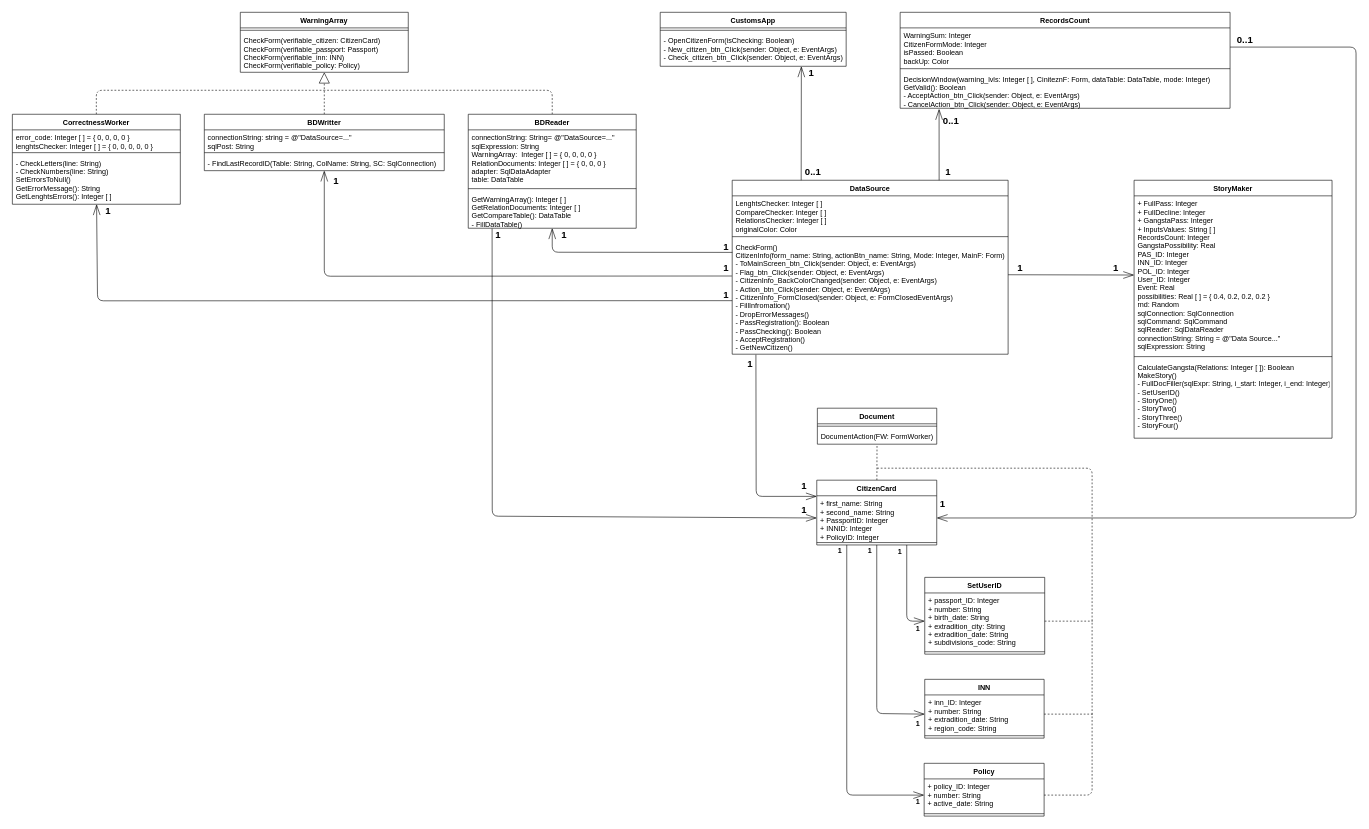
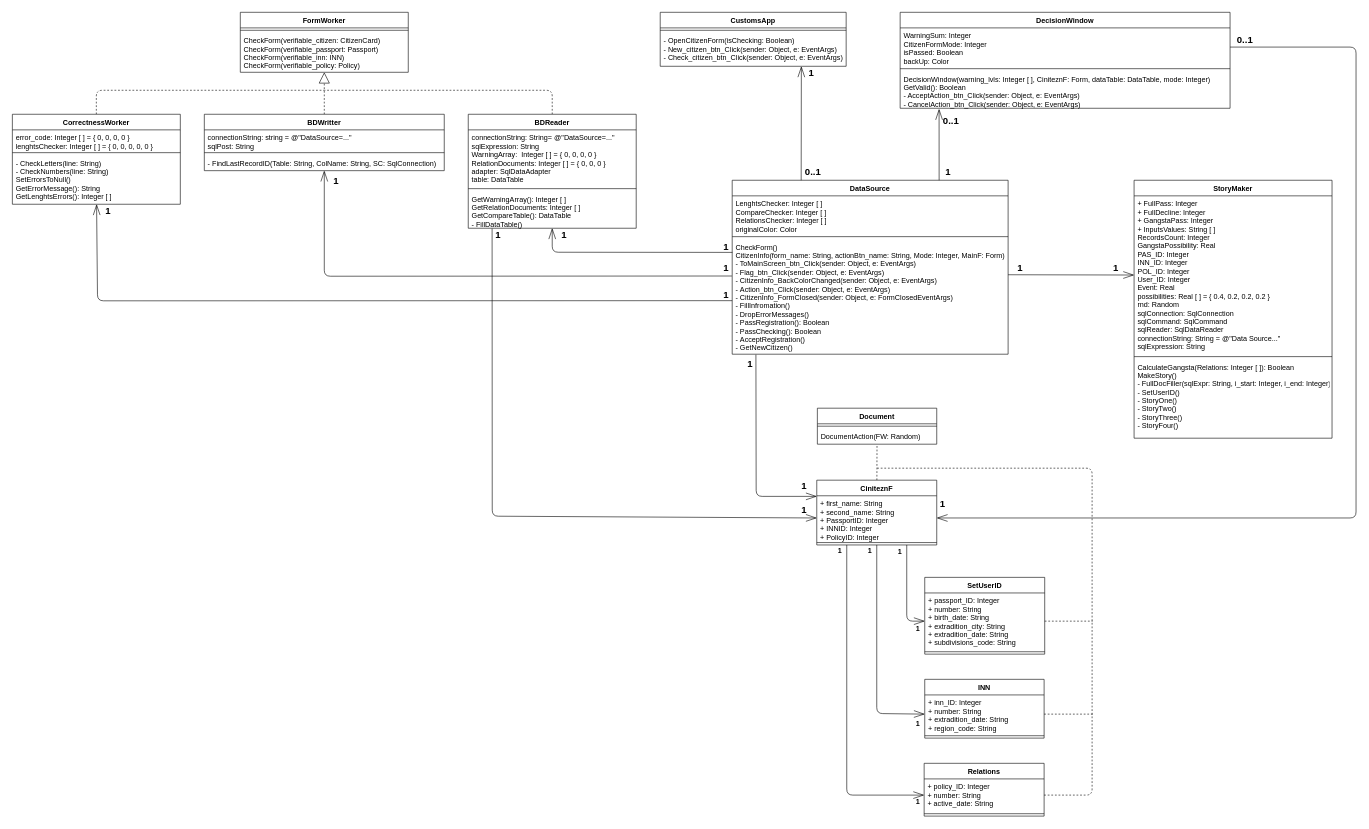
node "WarningArray": label "WarningArray" -> "FormWorker"
node "RecordsCount": label "RecordsCount" -> "DecisionWindow"
node "DocumentAction(FW: FormWorker)": label "DocumentAction(FW: FormWorker)" -> "DocumentAction(FW: Random)"
node "CitizenCard": label "CitizenCard" -> "CiniteznF"
node "Policy": label "Policy" -> "Relations"
